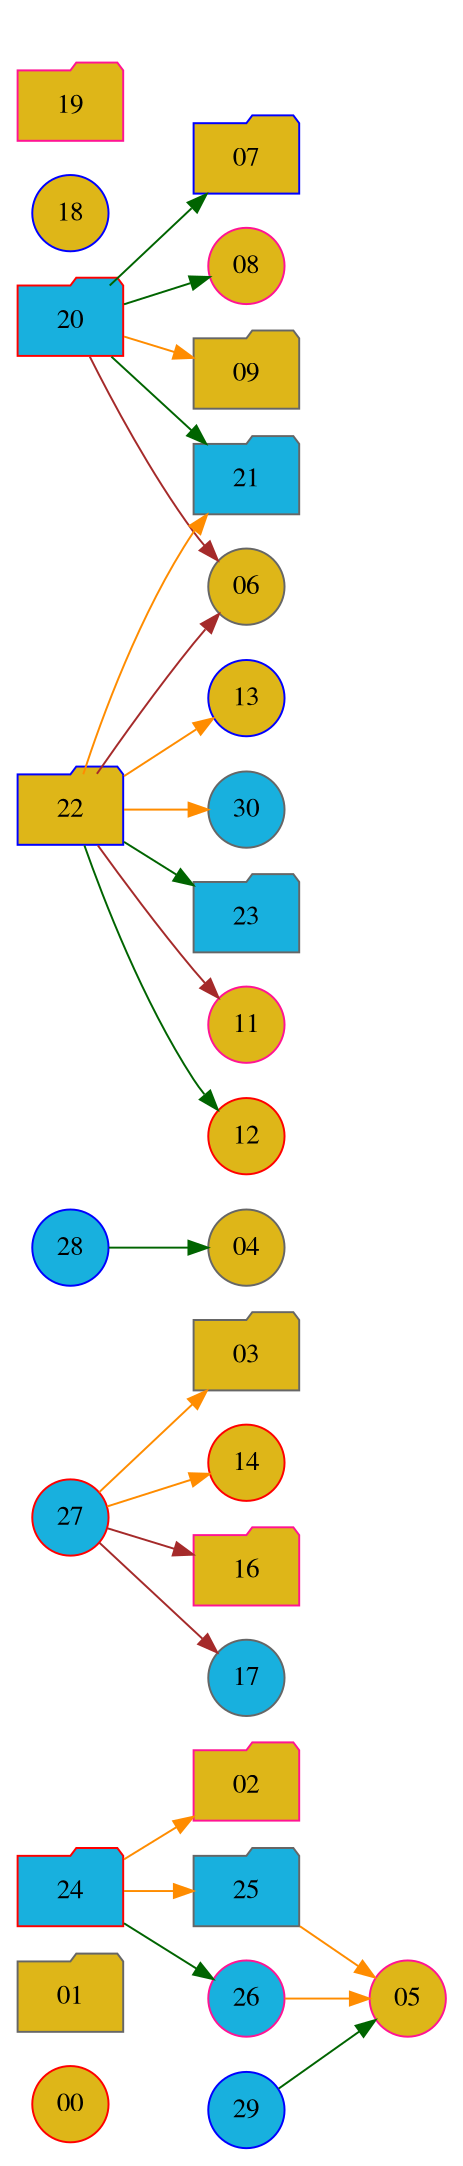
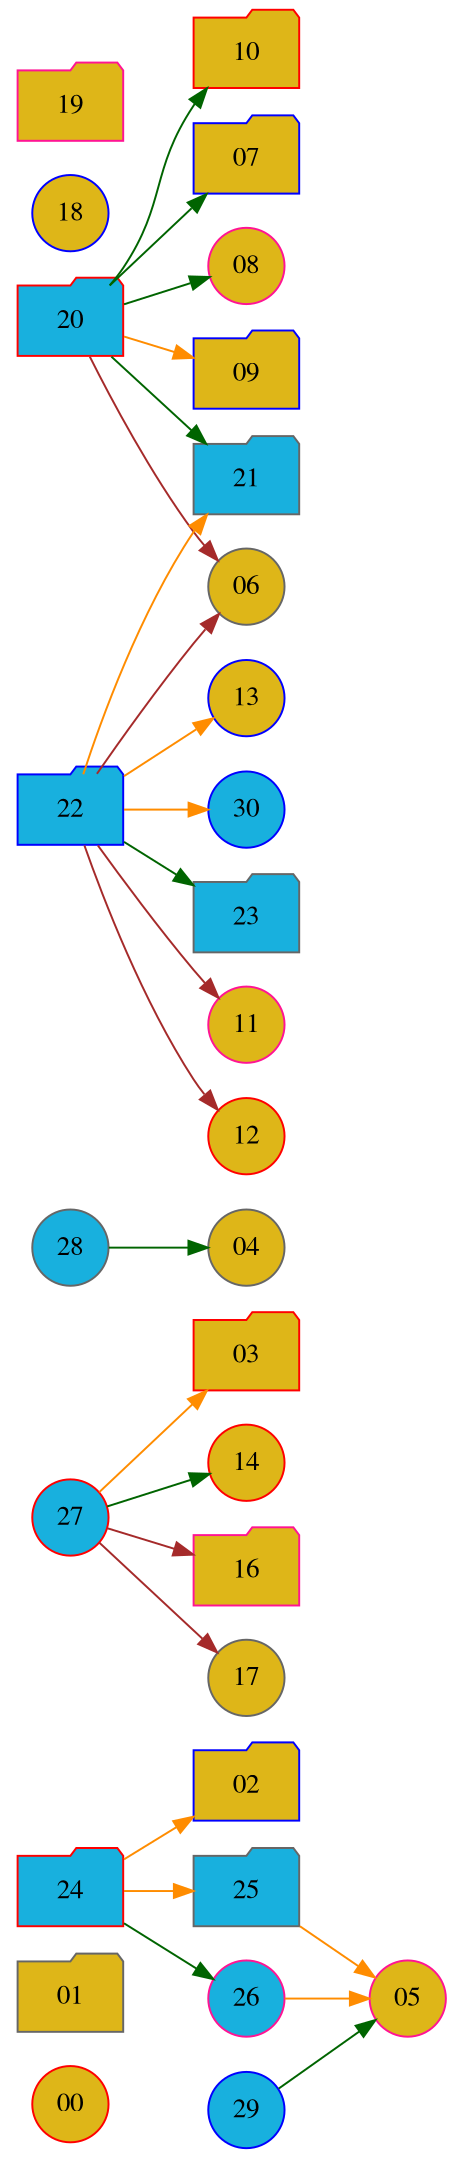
node "10": added
node "09": color gray40 -> blue
node "22": fillcolor #deb618 -> #18b0de
node "30": color gray40 -> blue
edge "22" -> "12": color darkgreen -> brown
node "28": color blue -> gray40
node "03": color gray40 -> red
edge "27" -> "14": color darkorange -> darkgreen
node "17": fillcolor #18b0de -> #deb618
node "02": color deeppink -> blue
